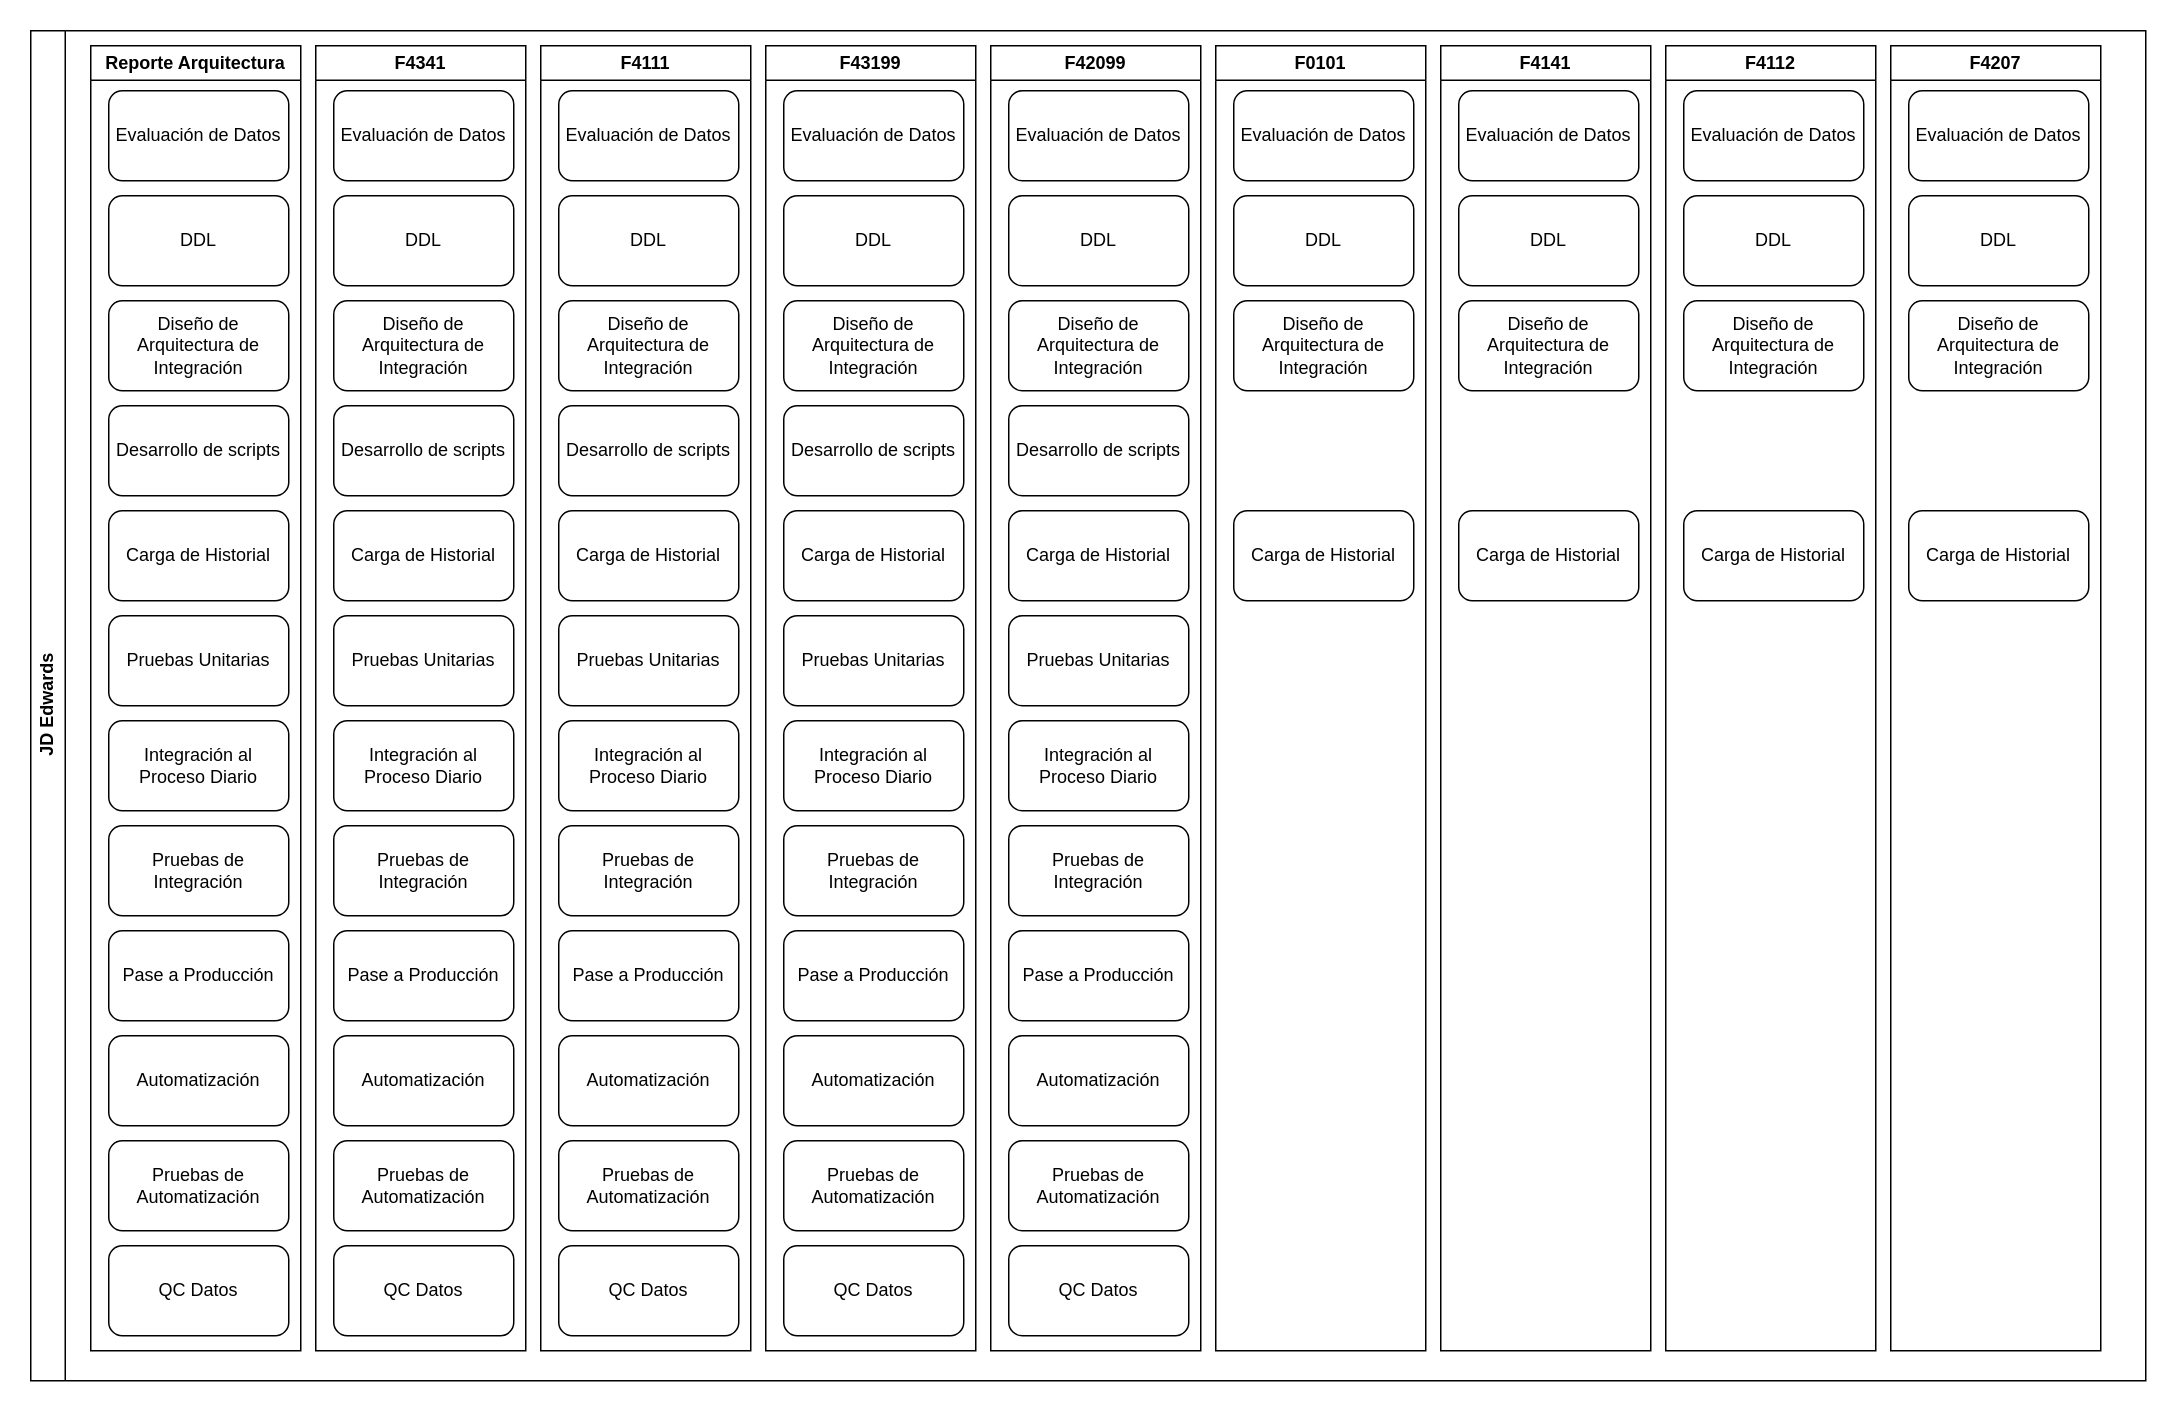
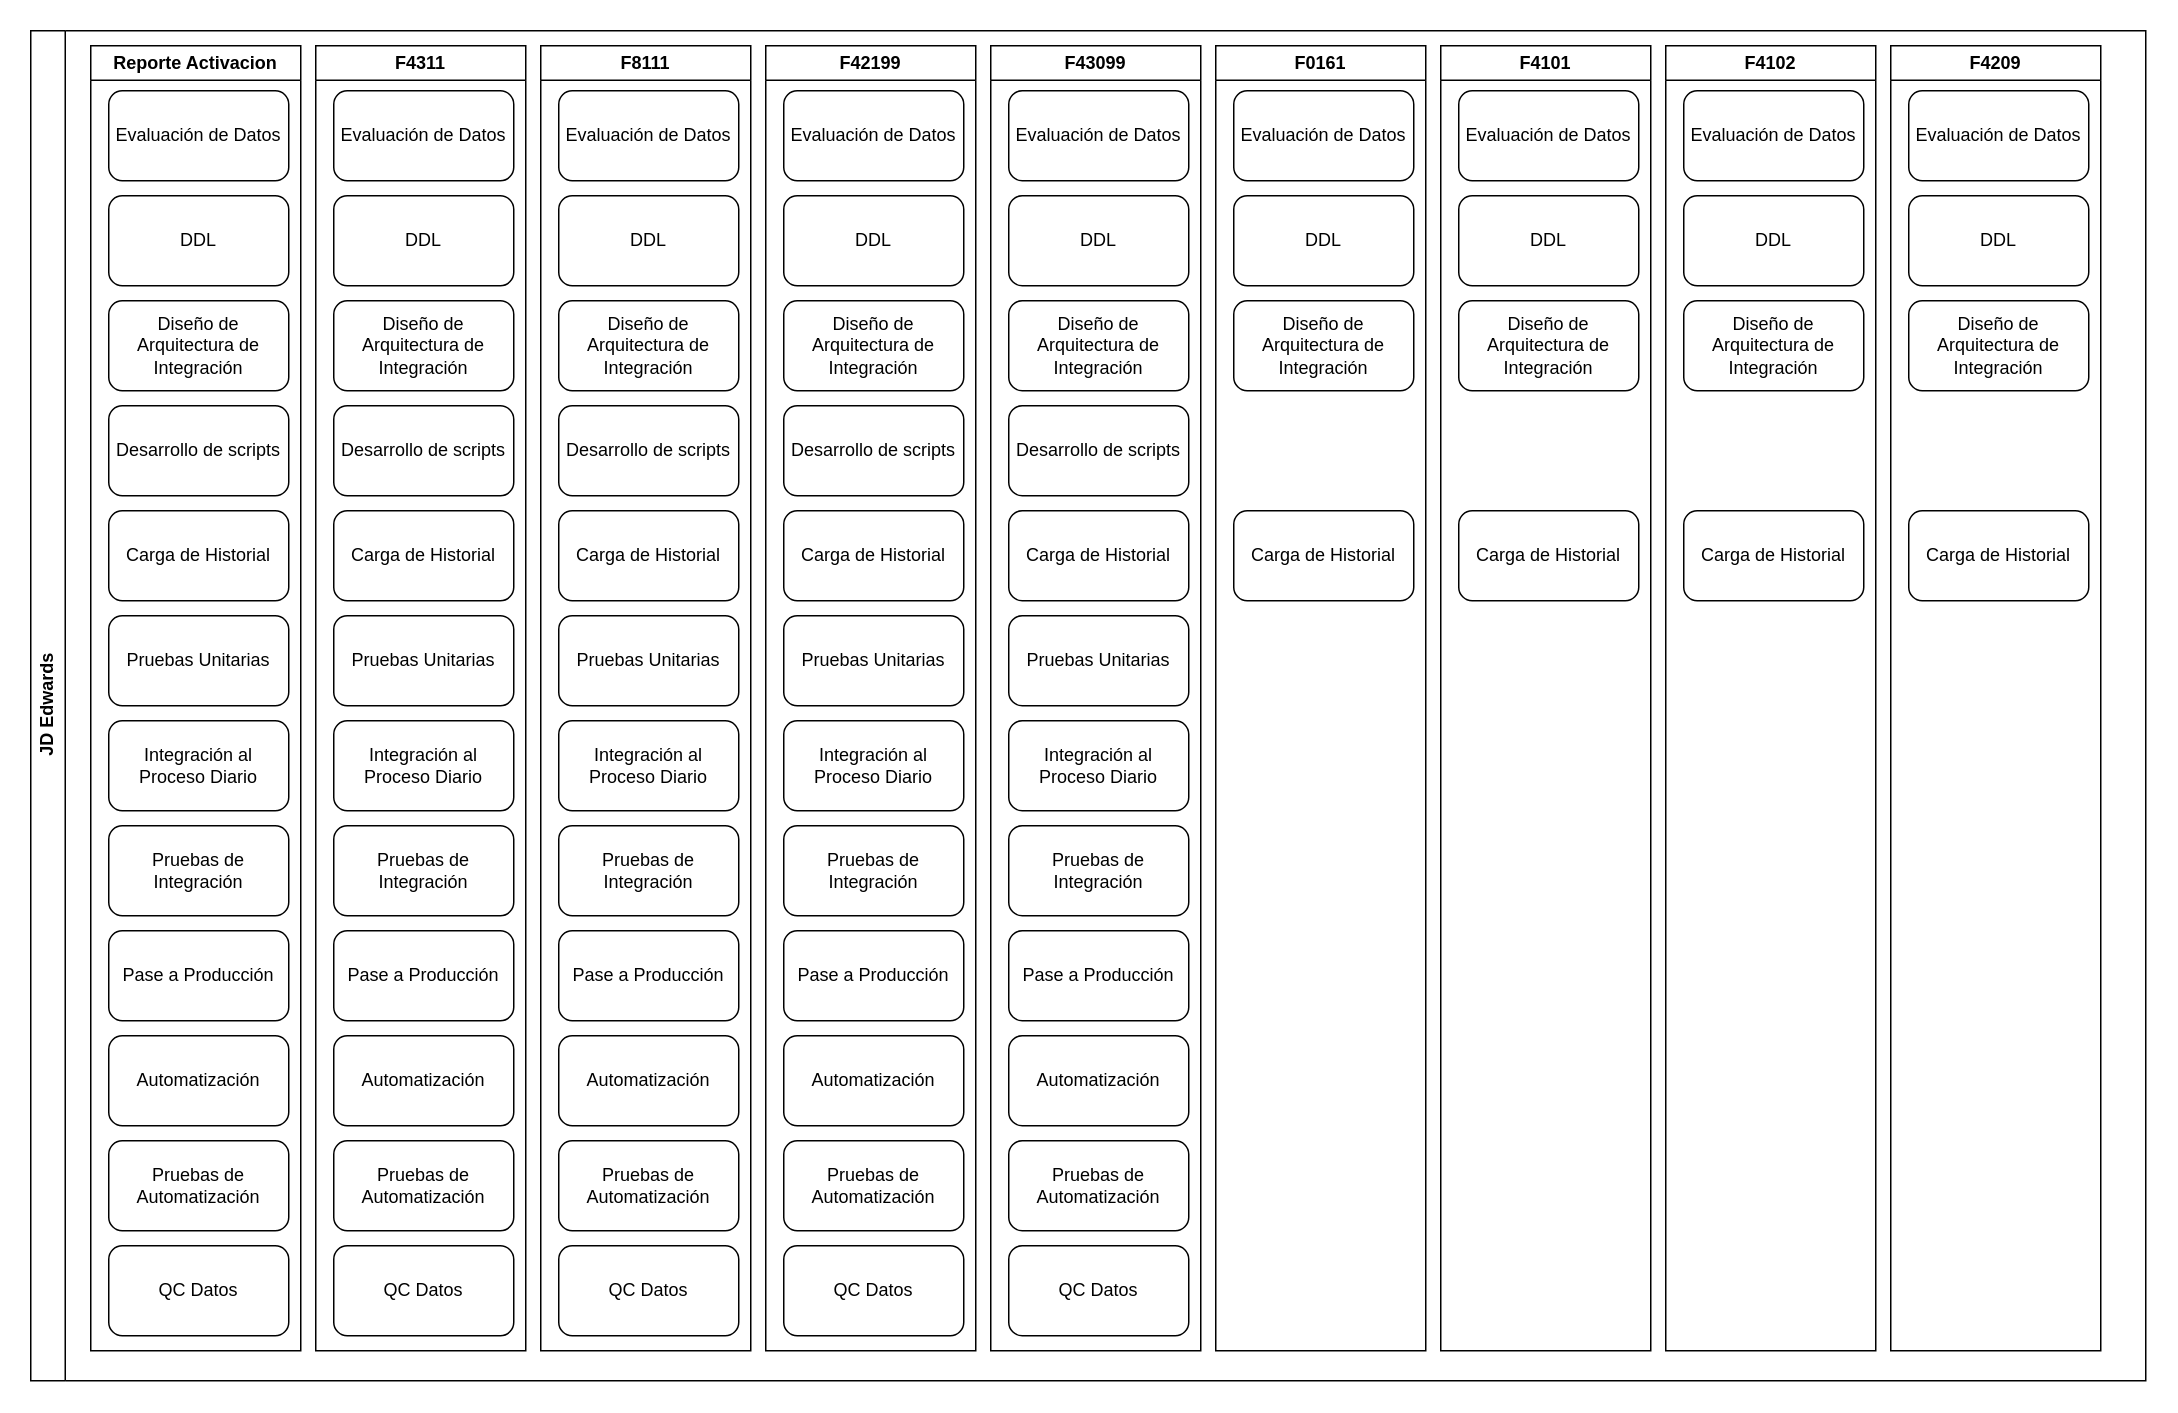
node "Reporte Arquitectura": label "Reporte Arquitectura" -> "Reporte Activacion"
node "F4341": label "F4341" -> "F4311"
node "F4111": label "F4111" -> "F8111"
node "F43199": label "F43199" -> "F42199"
node "F42099": label "F42099" -> "F43099"
node "F0101": label "F0101" -> "F0161"
node "F4141": label "F4141" -> "F4101"
node "F4112": label "F4112" -> "F4102"
node "F4207": label "F4207" -> "F4209"
